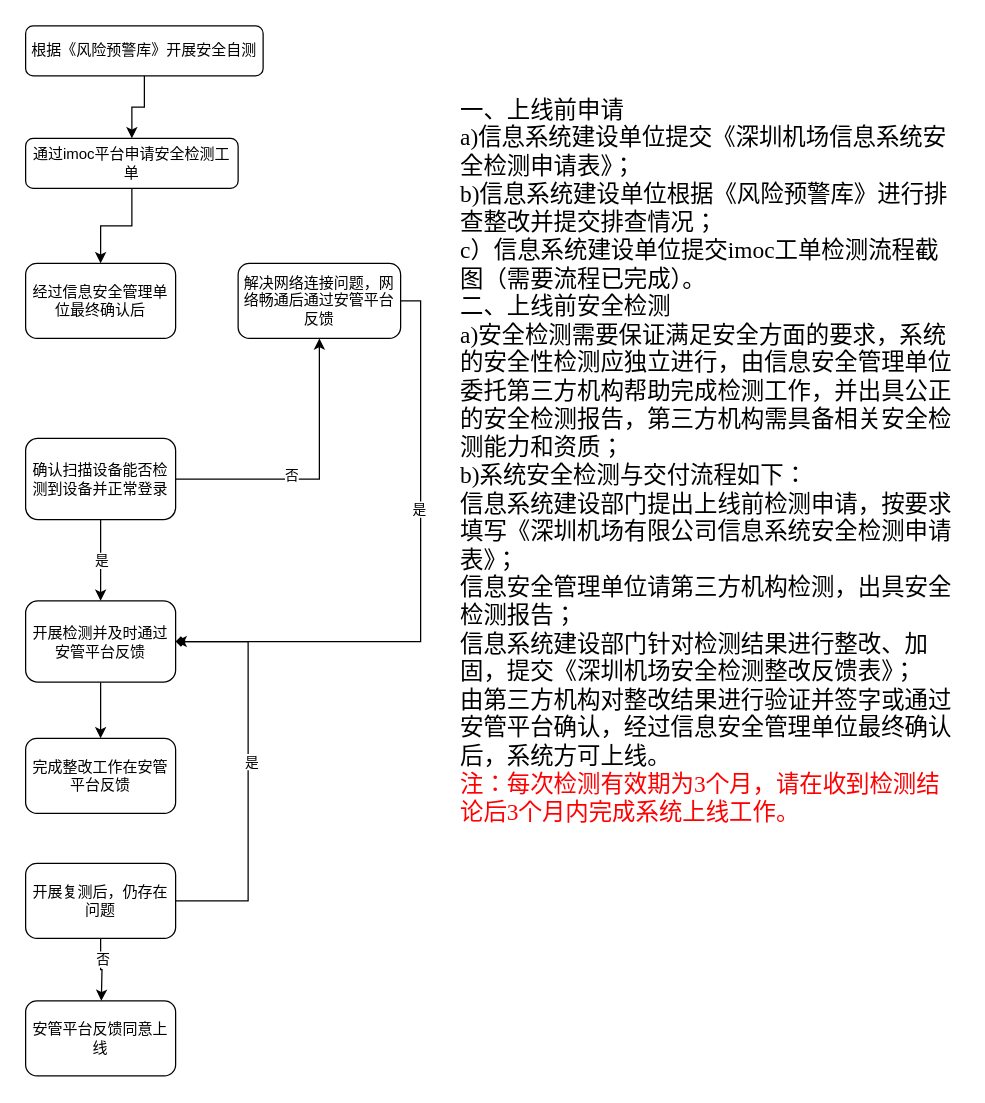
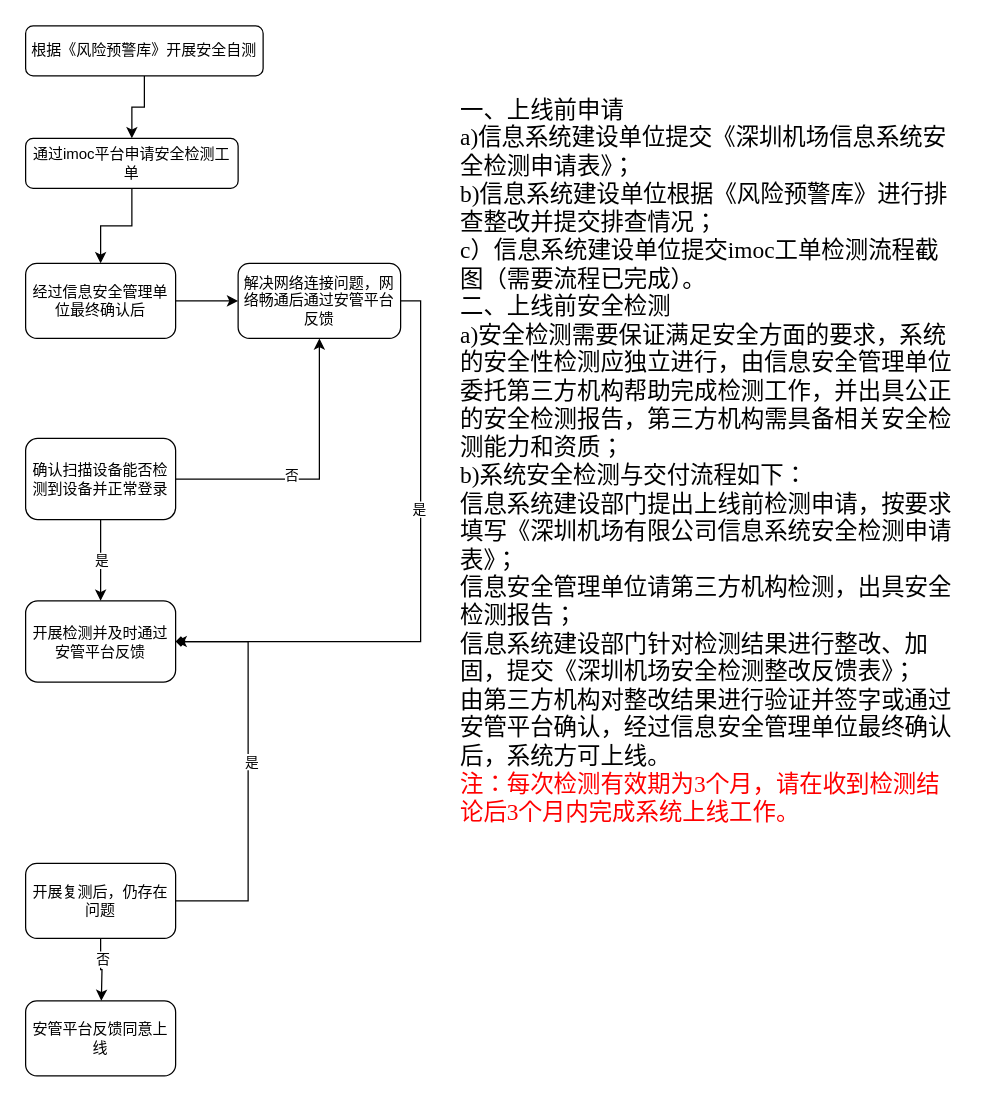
edge "经过信息安全管理单位最终确认后" -> "解决网络连接问题，网络畅通后通过安管平台反馈": added
edge "开展检测并及时通过安管平台反馈" -> "完成整改工作在安管平台反馈": removed
node "完成整改工作在安管平台反馈": removed
